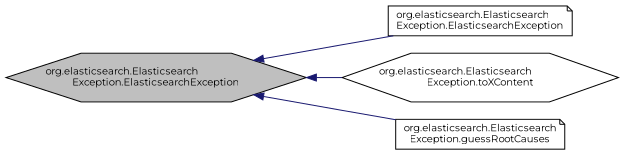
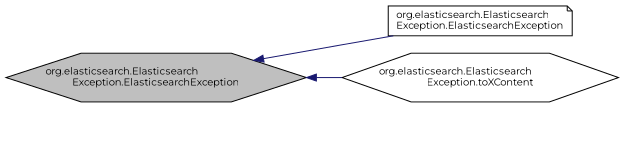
node "org.elasticsearch.Elasticsearch Exception.guessRootCauses": removed
